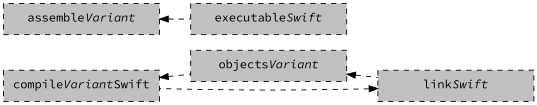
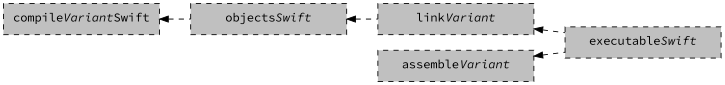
node "objects": text "Variant" -> "Swift"
node "link": text "Swift" -> "Variant"
edge "compile" -> "link": now "executable" -> "link"
